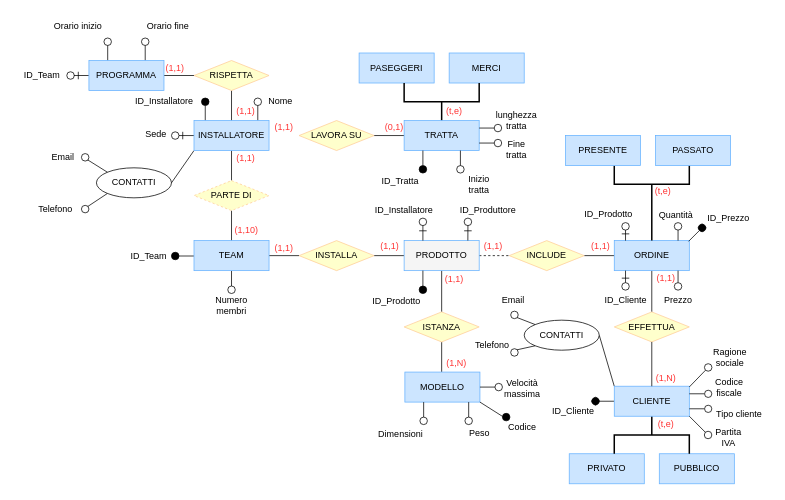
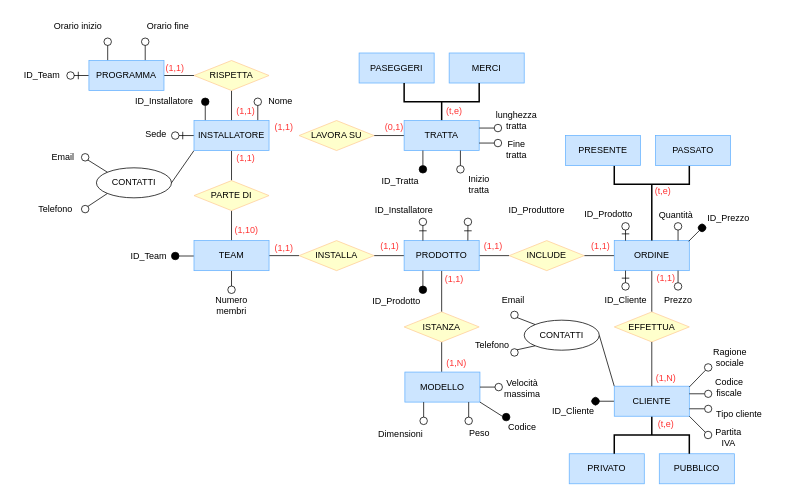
node "PARTE DI": style dashed -> solid
node "ID_Produttore": moved (488, 210) -> (537, 210)
node "PRODOTTO": fillcolor #f5f5f5 -> #cce5ff
edge "PRODOTTO" -- "INCLUDE": style dashed -> solid
